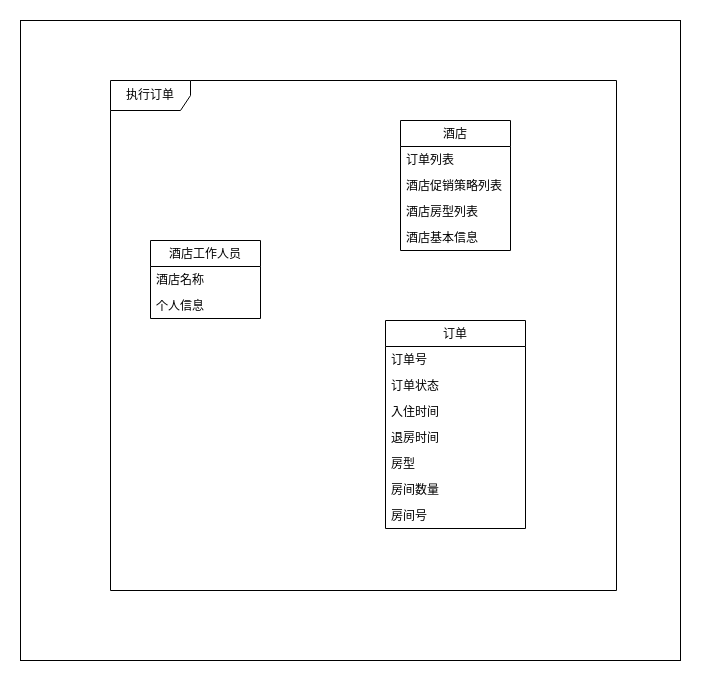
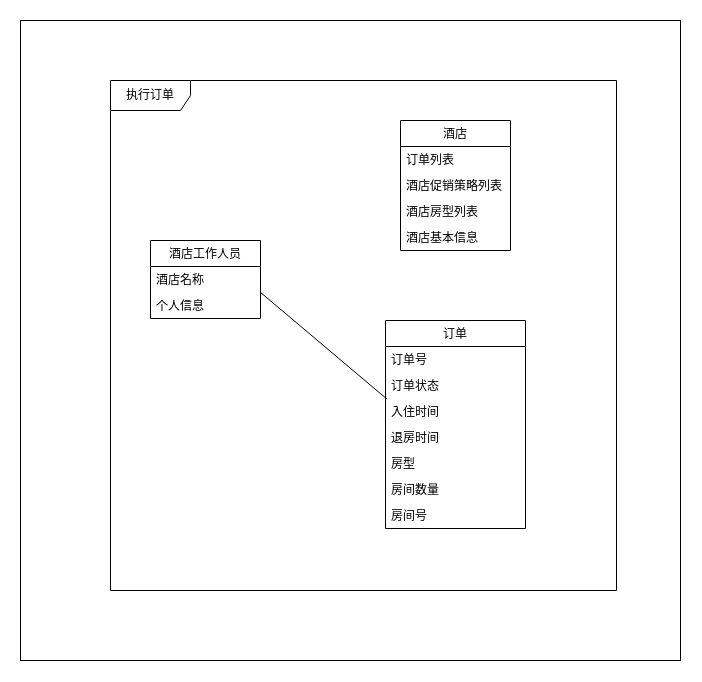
edge "酒店名称" -- "入住时间": added
